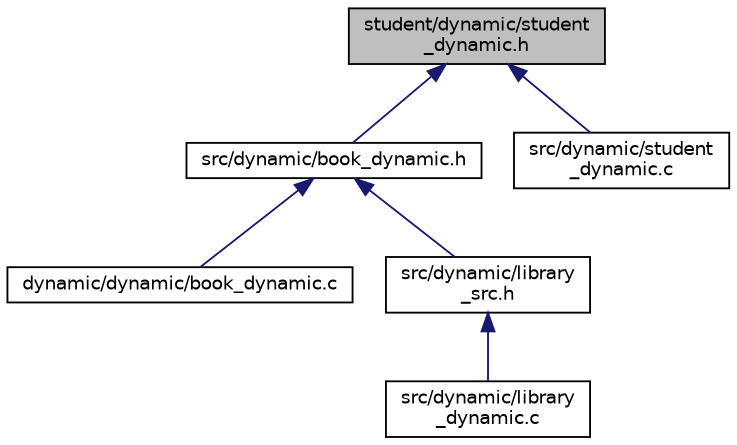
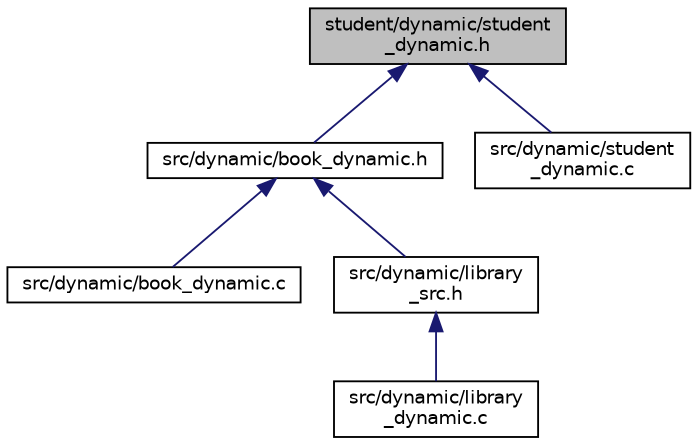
node "dynamic/dynamic/book_dynamic.c": label "dynamic/dynamic/book_dynamic.c" -> "src/dynamic/book_dynamic.c"
